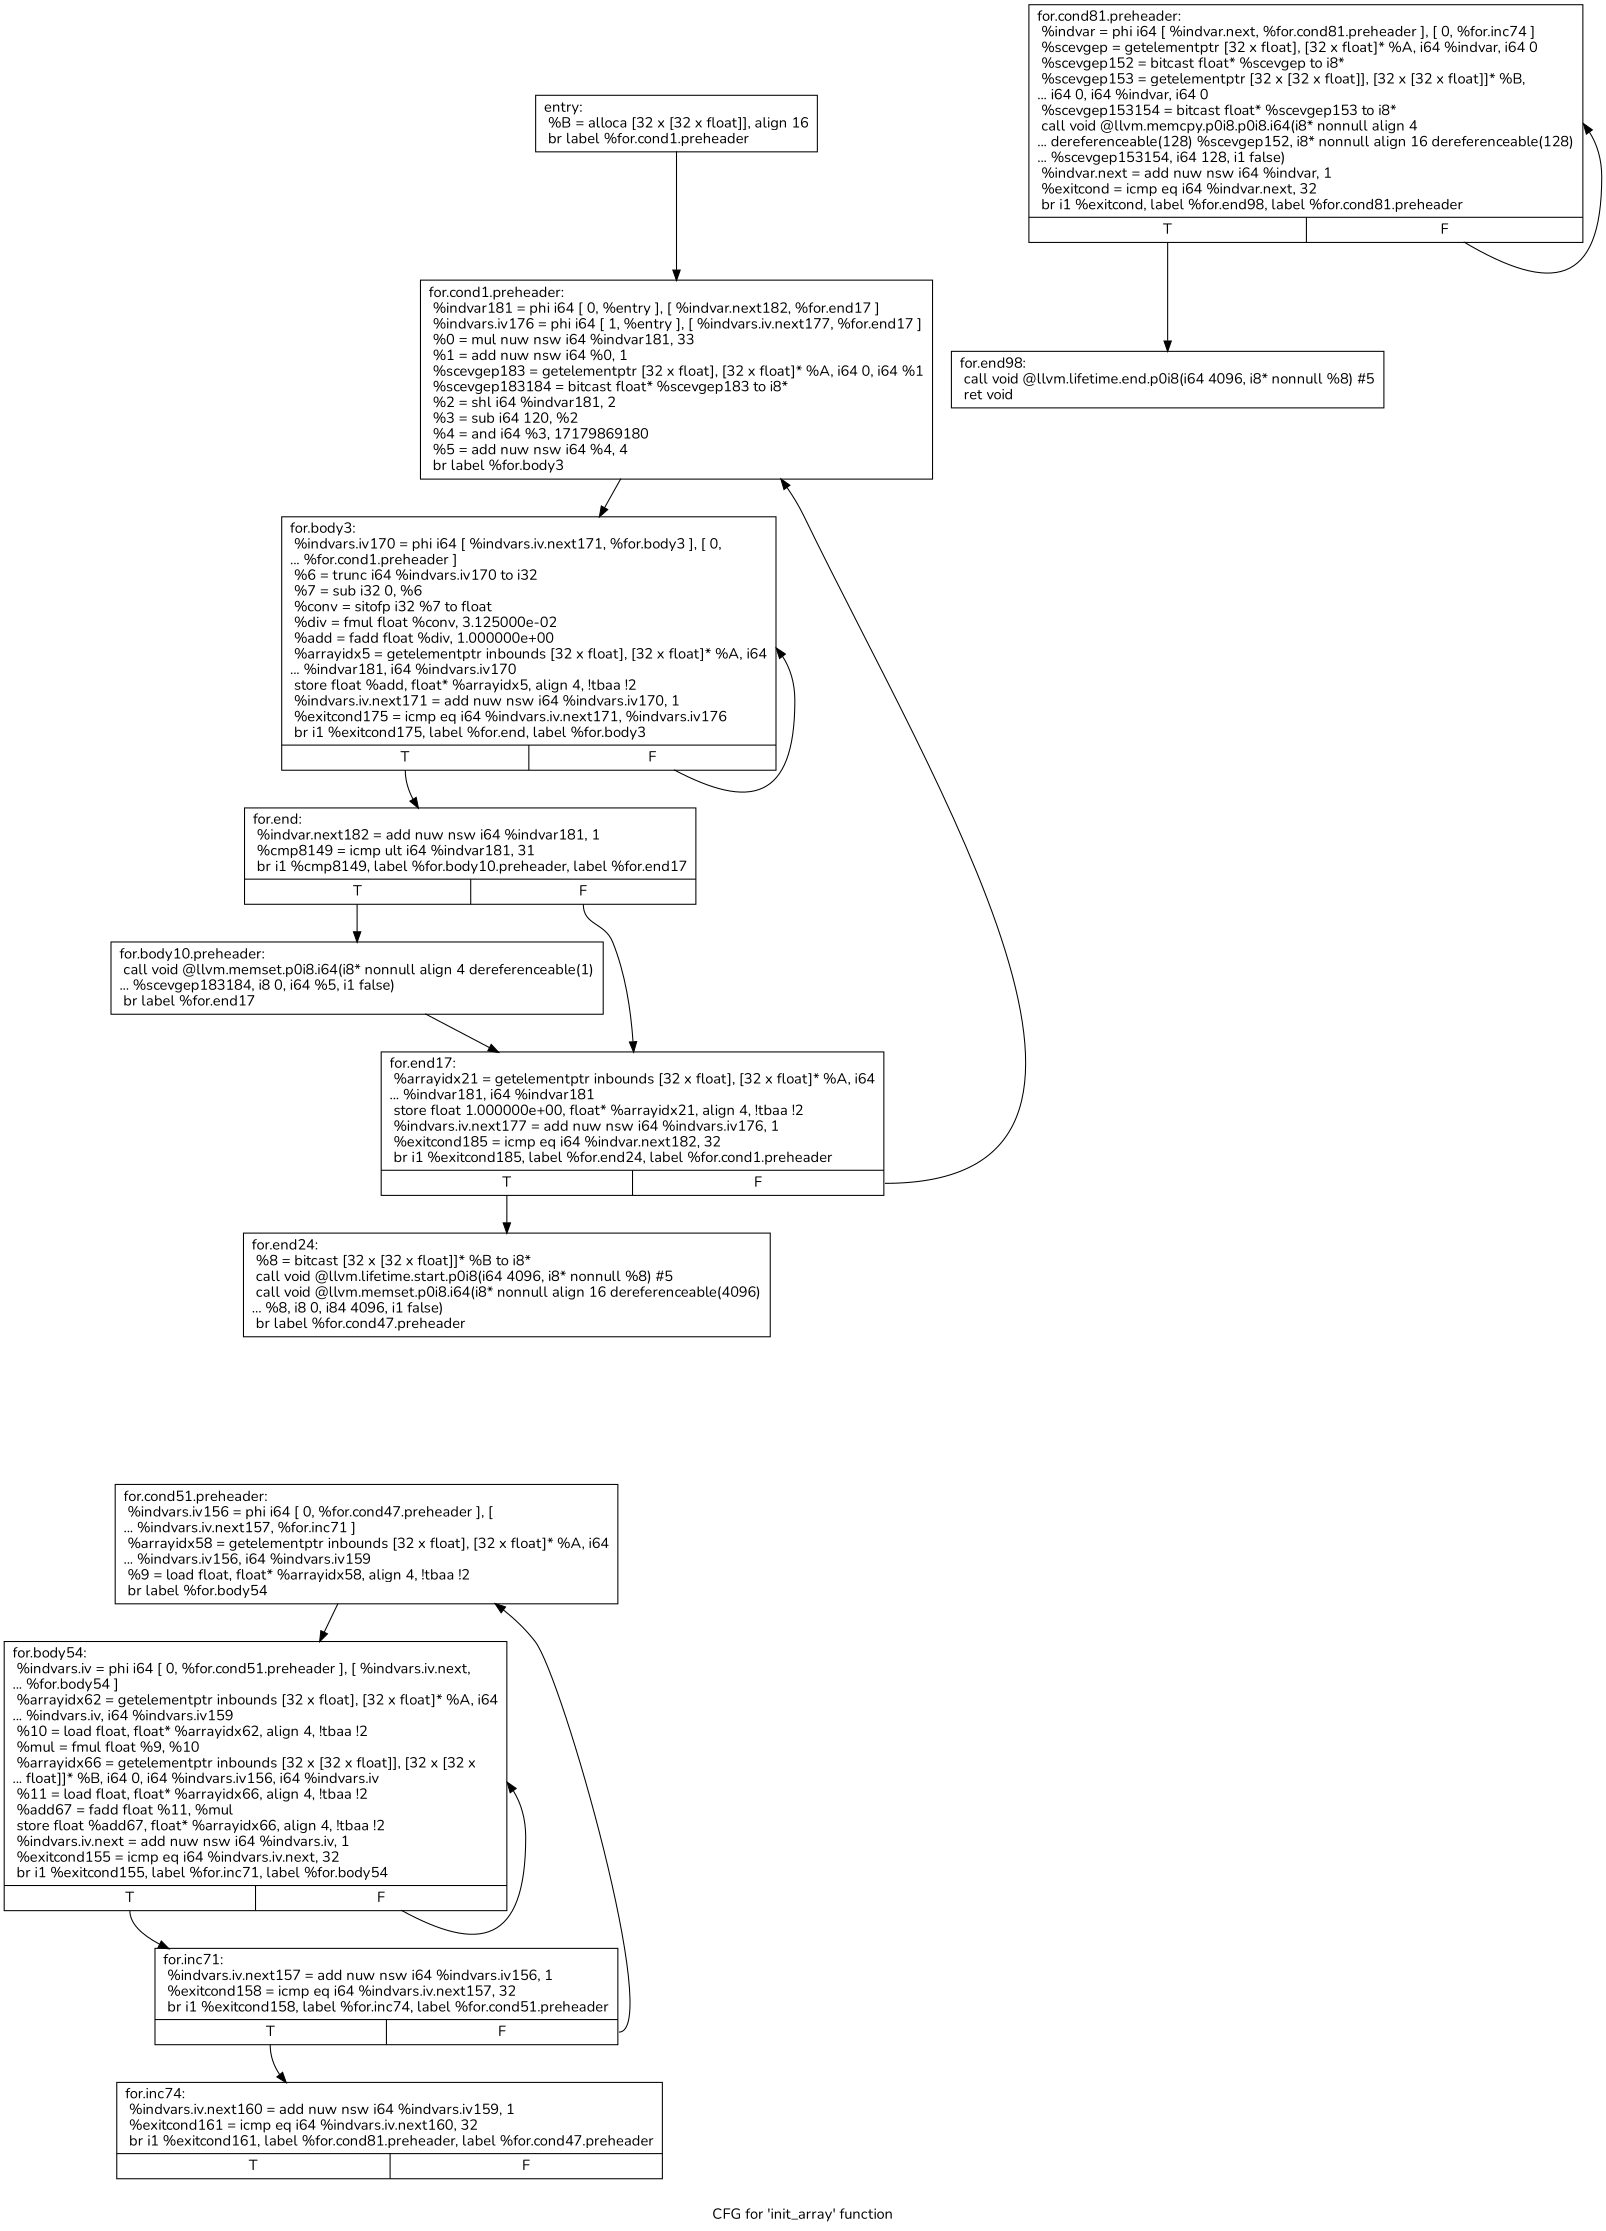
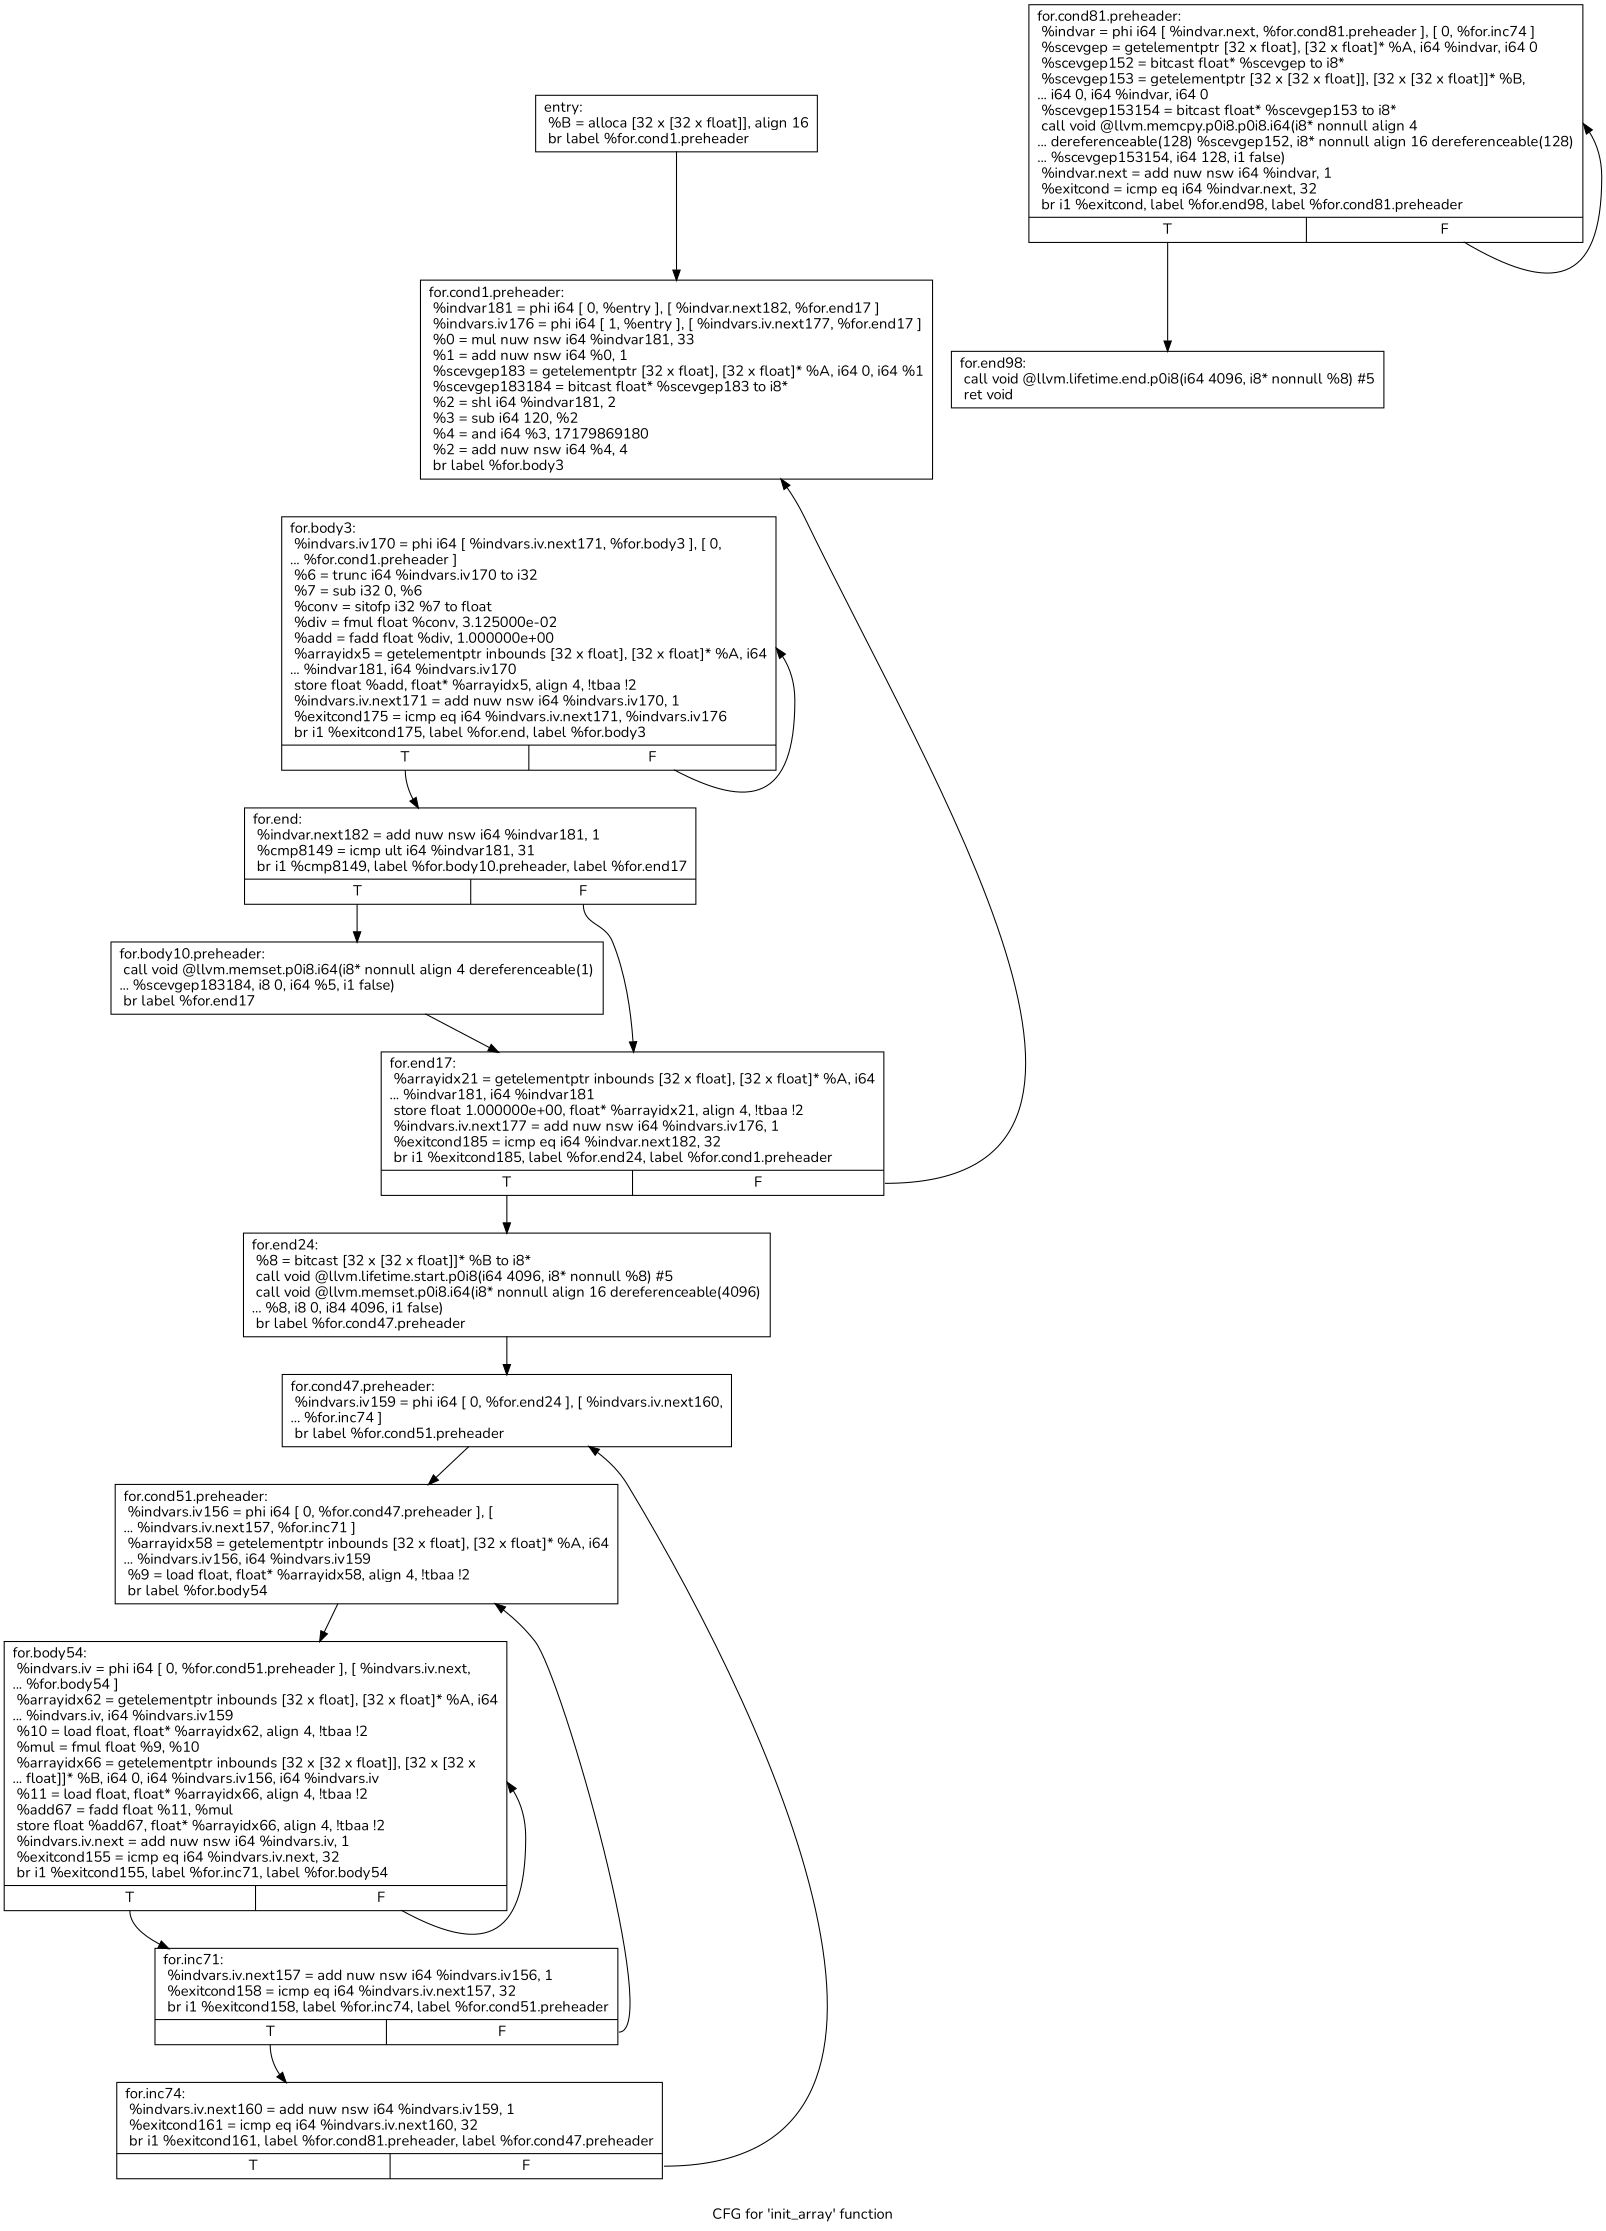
node "for.cond1.preheader:": text "%5 = add nuw nsw i64 %4, 4" -> "%2 = add nuw nsw i64 %4, 4"
edge "for.cond1.preheader:" -> "for.body3:": removed
node "for.cond47.preheader:": added
